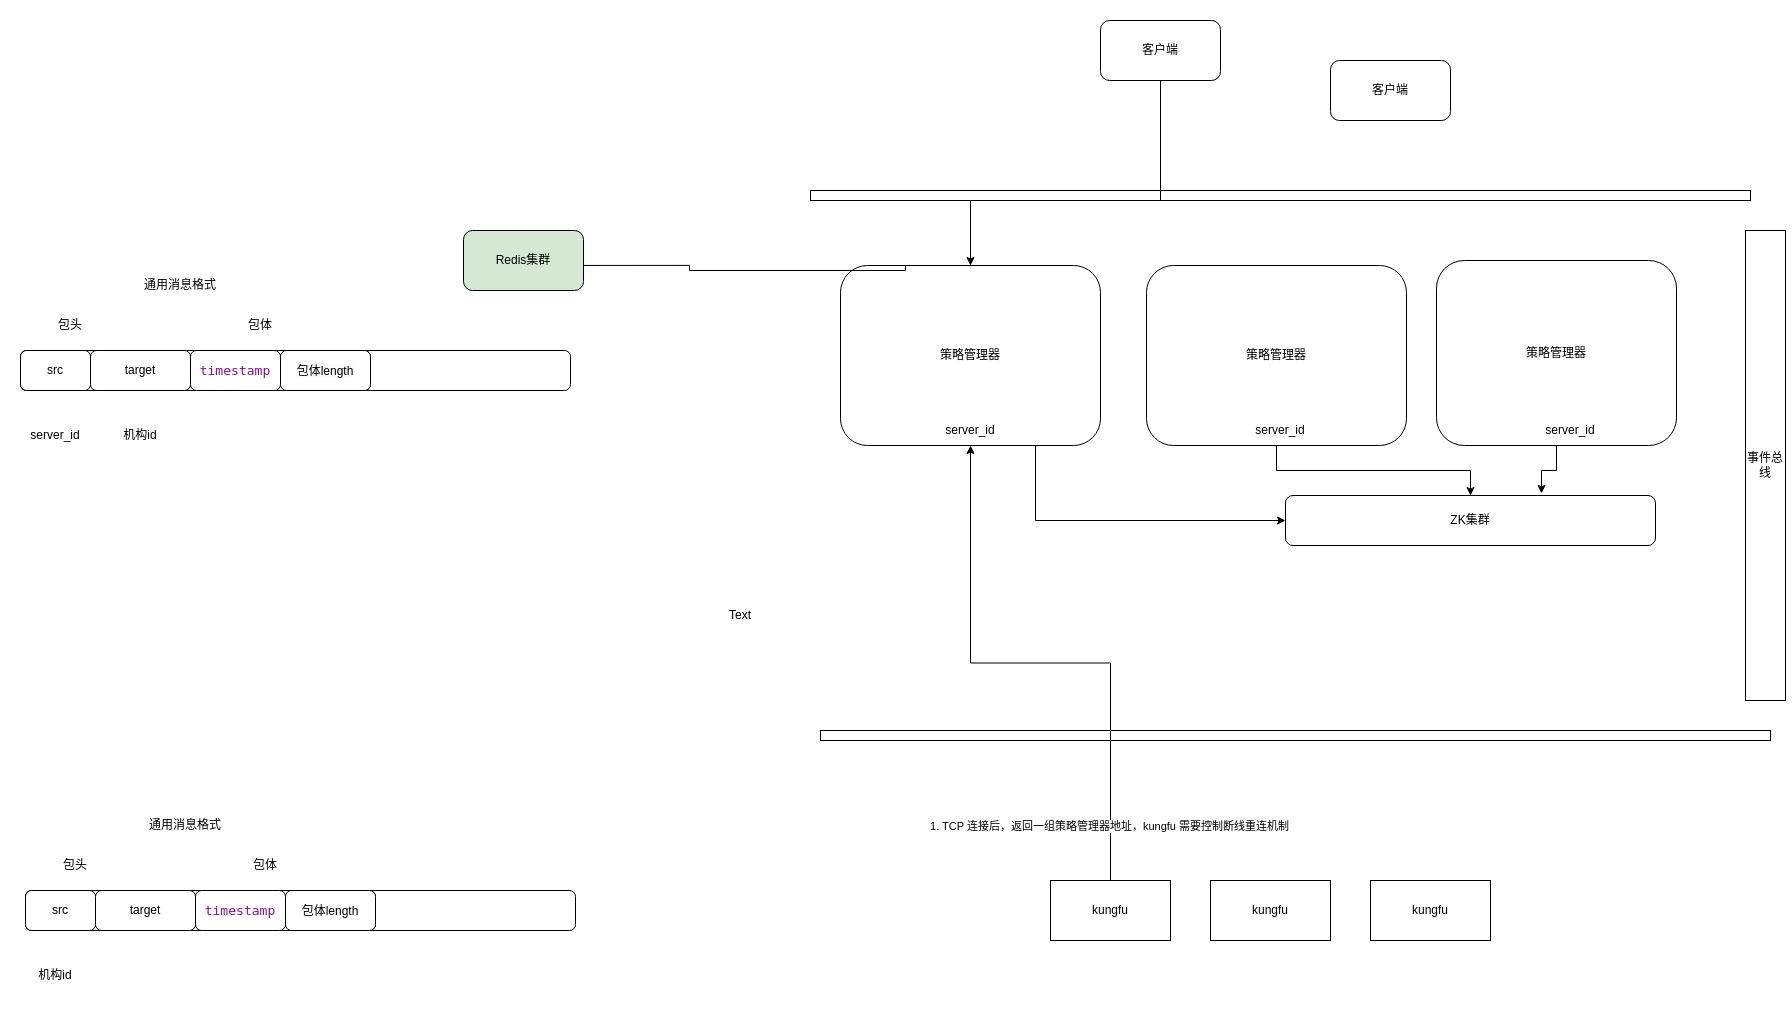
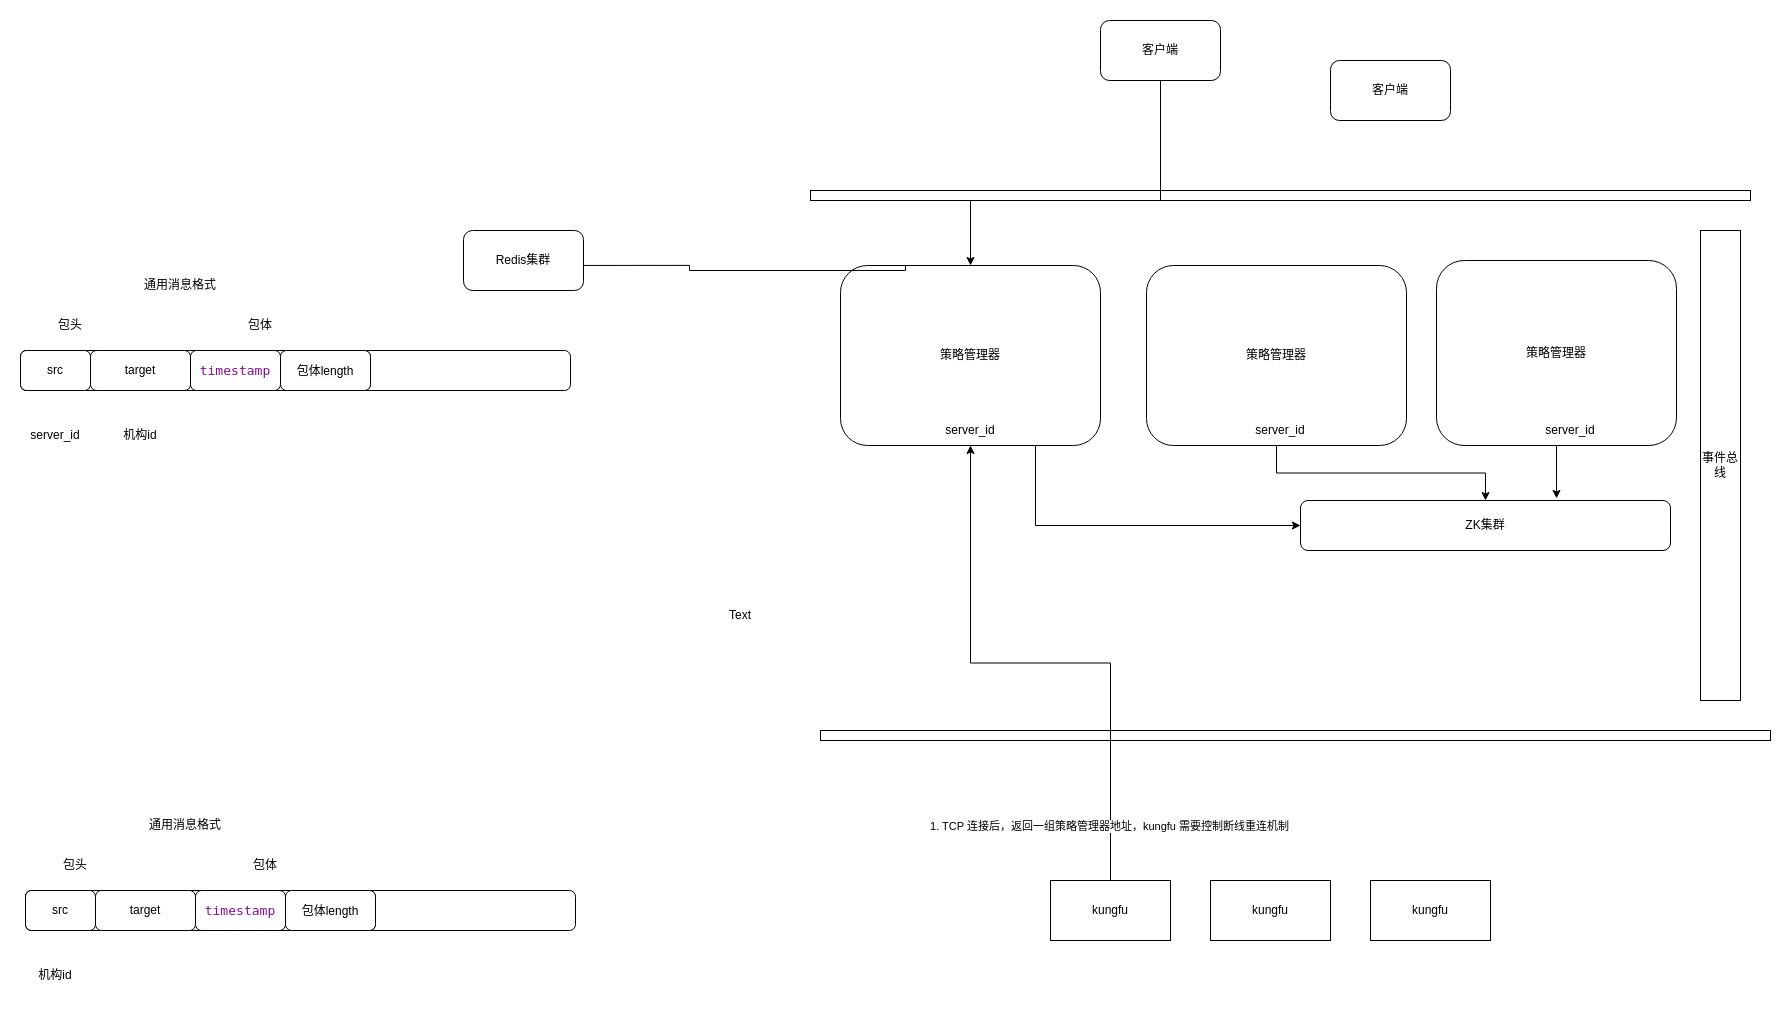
node "Redis集群": fillcolor #d5e8d4 -> #ffffff
node "事件总线": moved (1766, 466) -> (1721, 466)
node "ZK集群": moved (1471, 521) -> (1486, 526)
